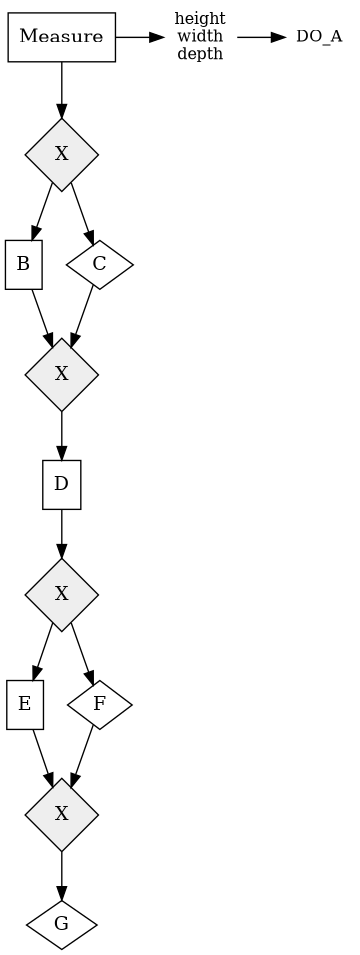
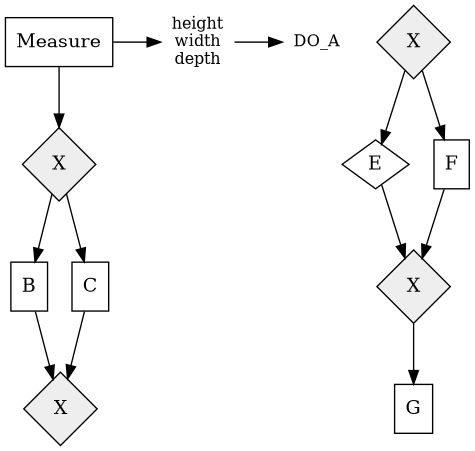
node "C": shape diamond -> box
node "D": removed
node "E": shape box -> diamond
node "F": shape diamond -> box
node "G": shape diamond -> box
